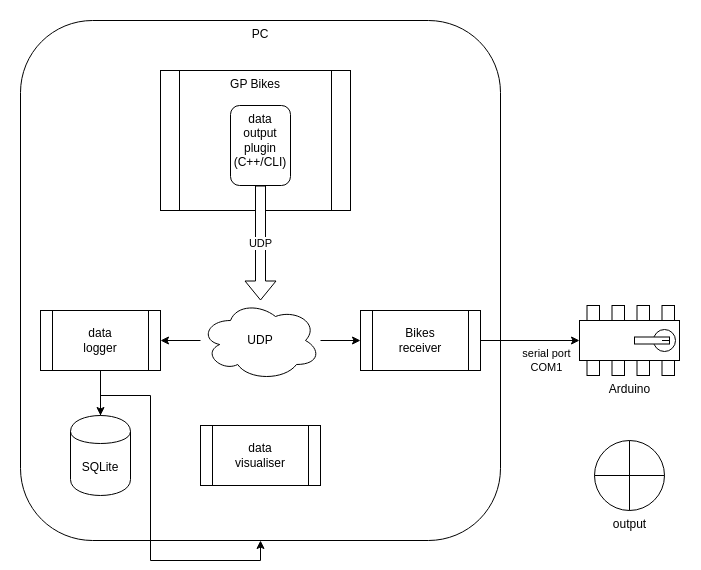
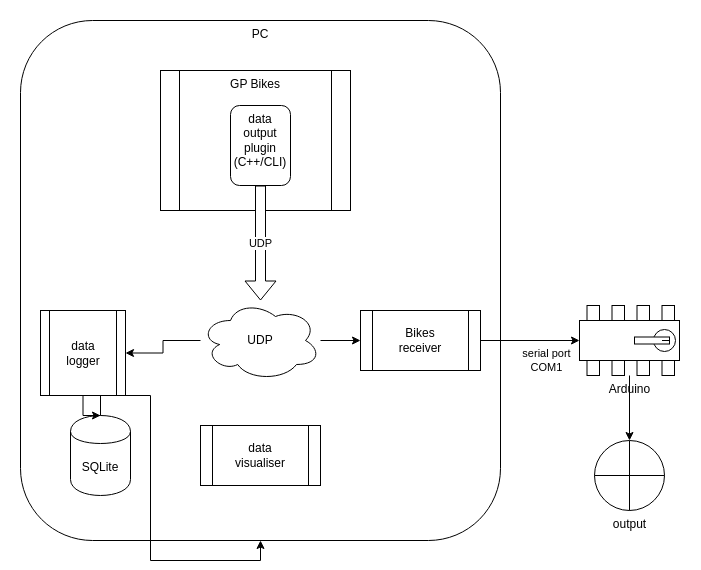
node "data logger": size 120x60 -> 85x85
edge "Arduino" -> "output": added
